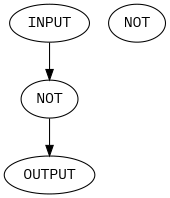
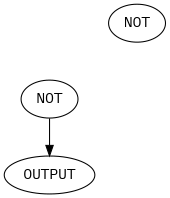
node "INPUT": removed
